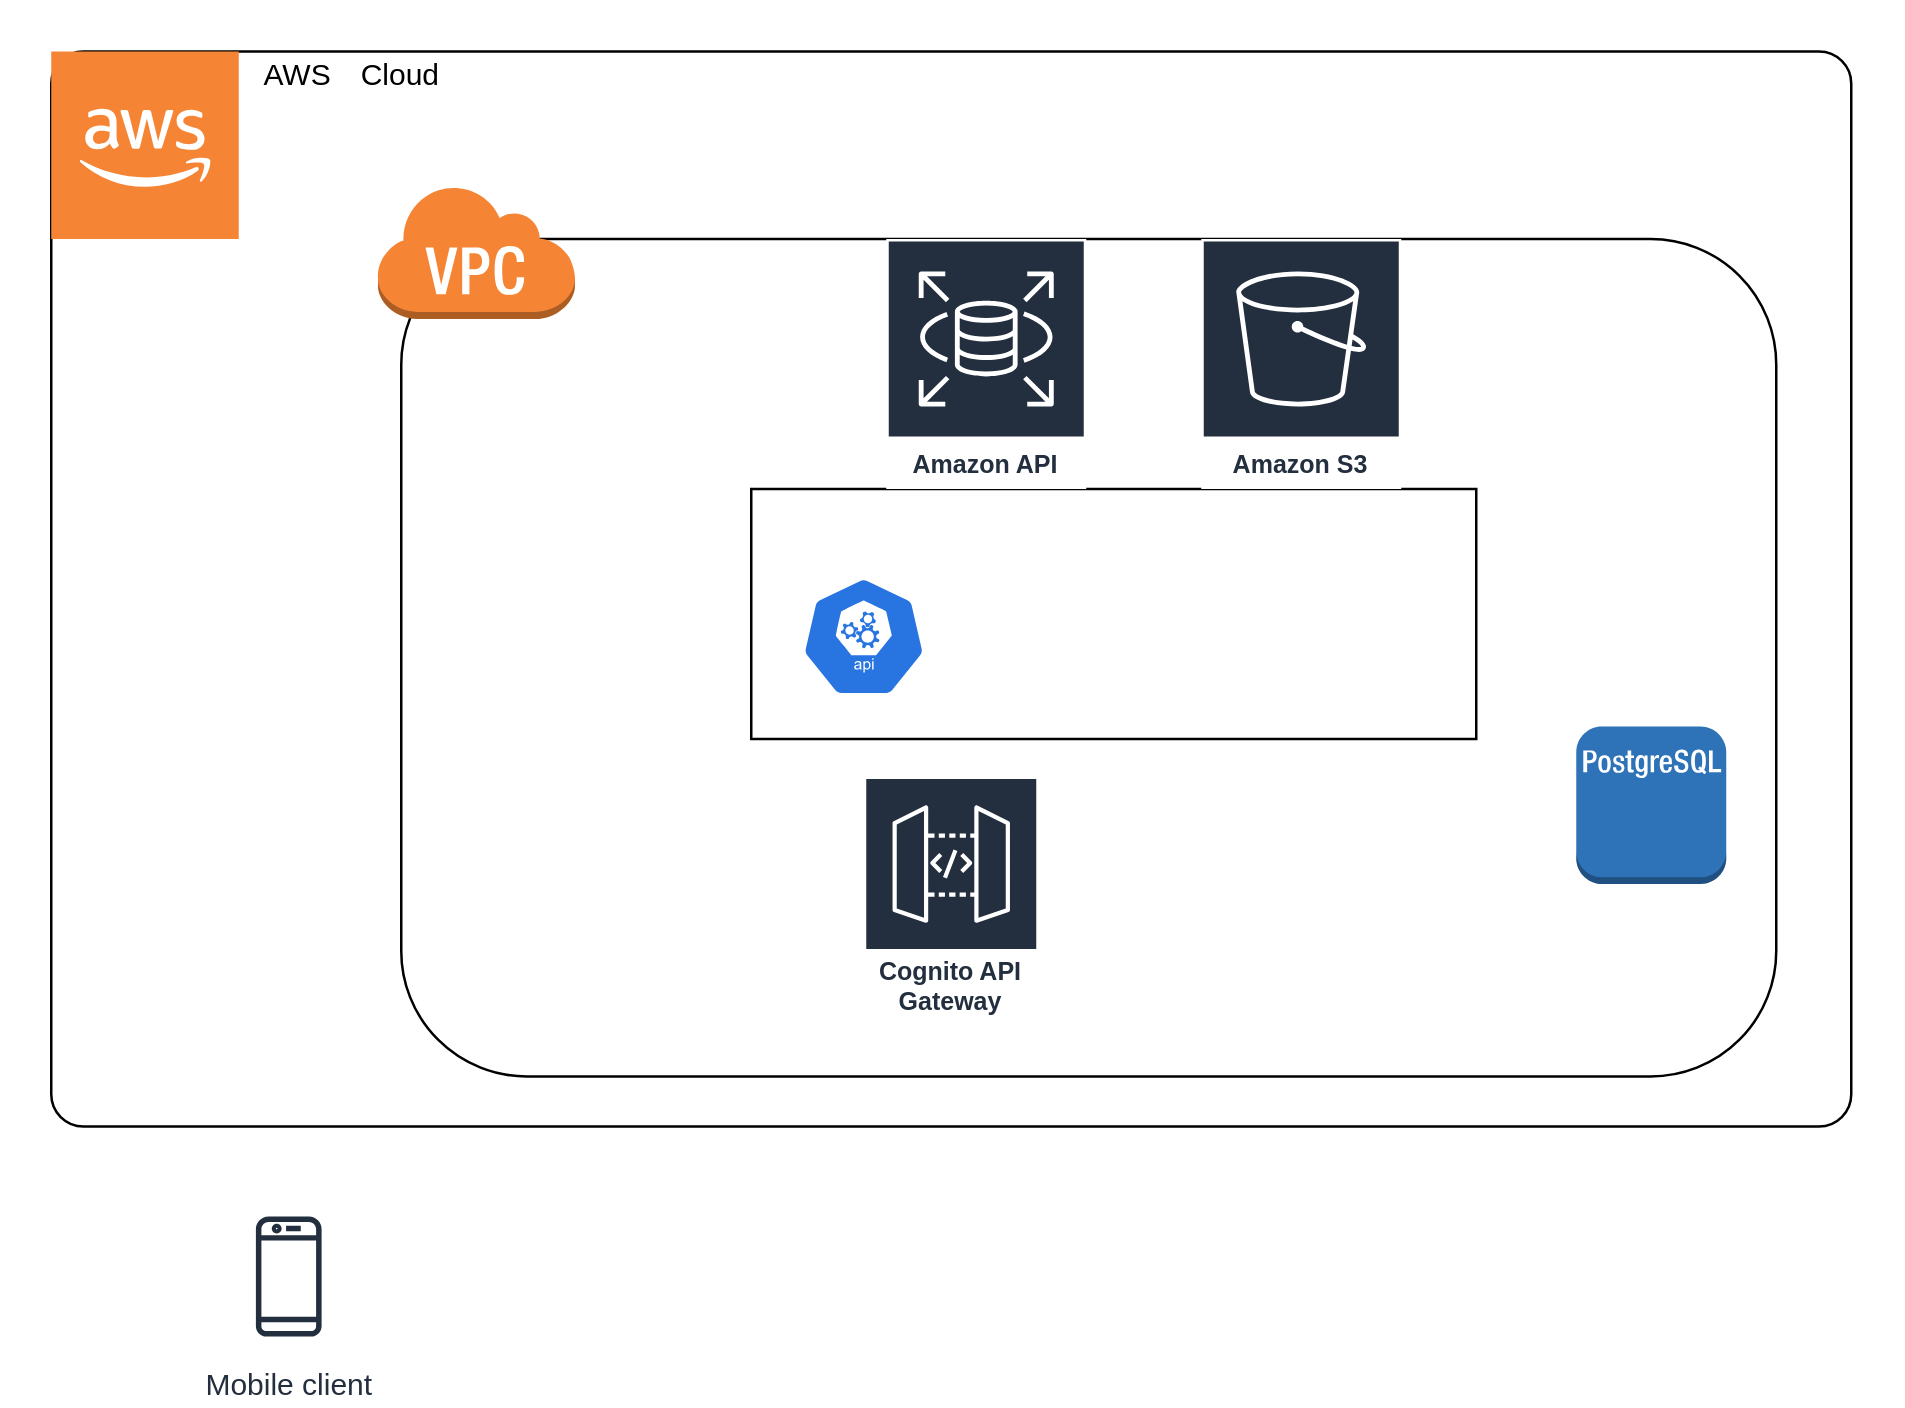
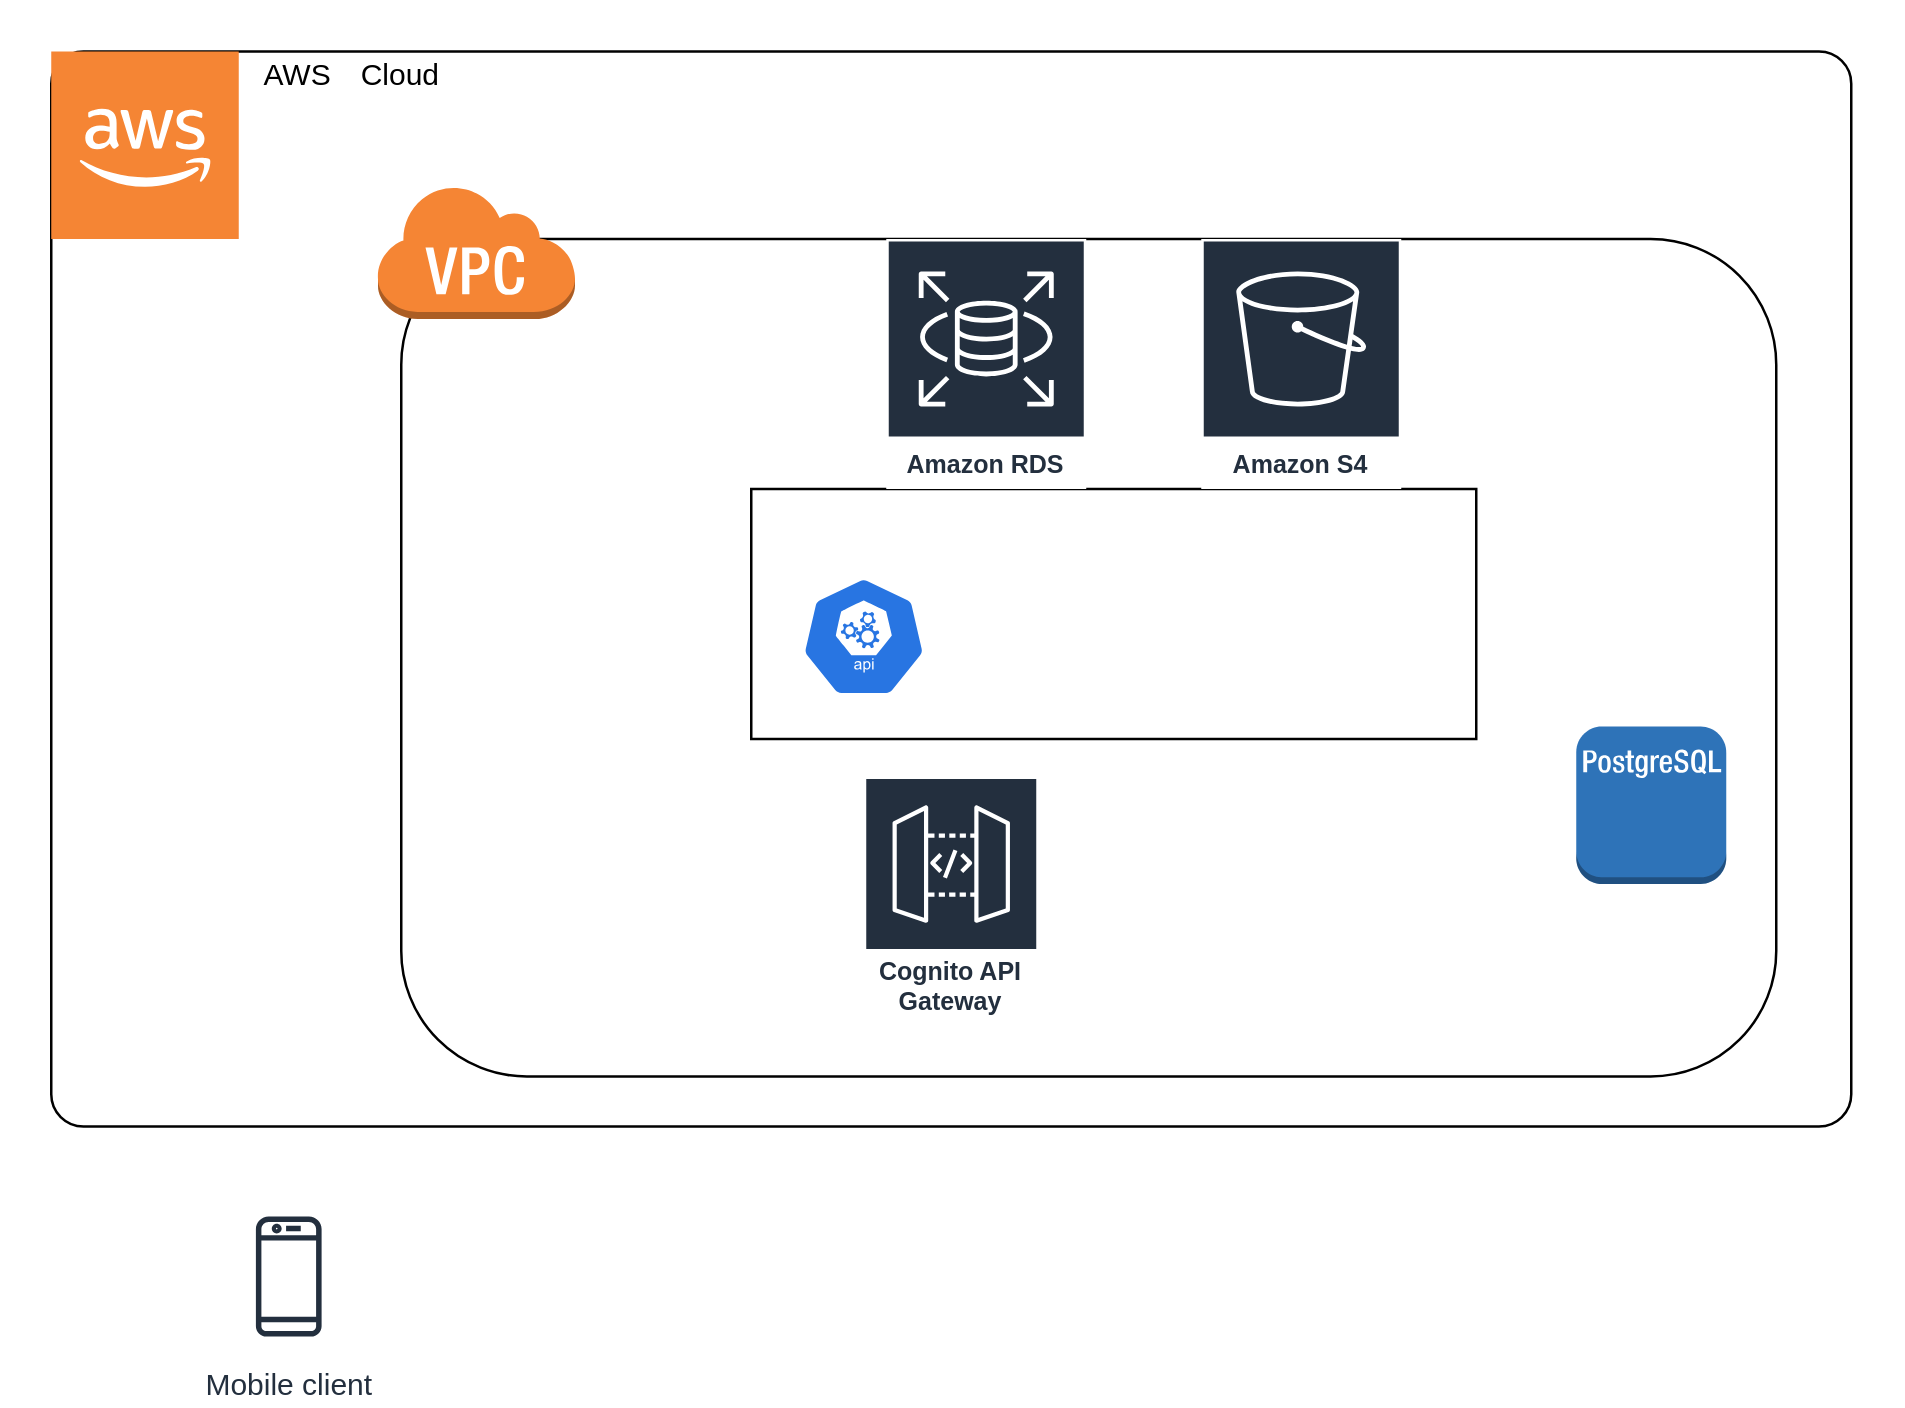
node "Amazon API": label "Amazon API" -> "Amazon RDS"
node "Amazon S3": label "Amazon S3" -> "Amazon S4"
